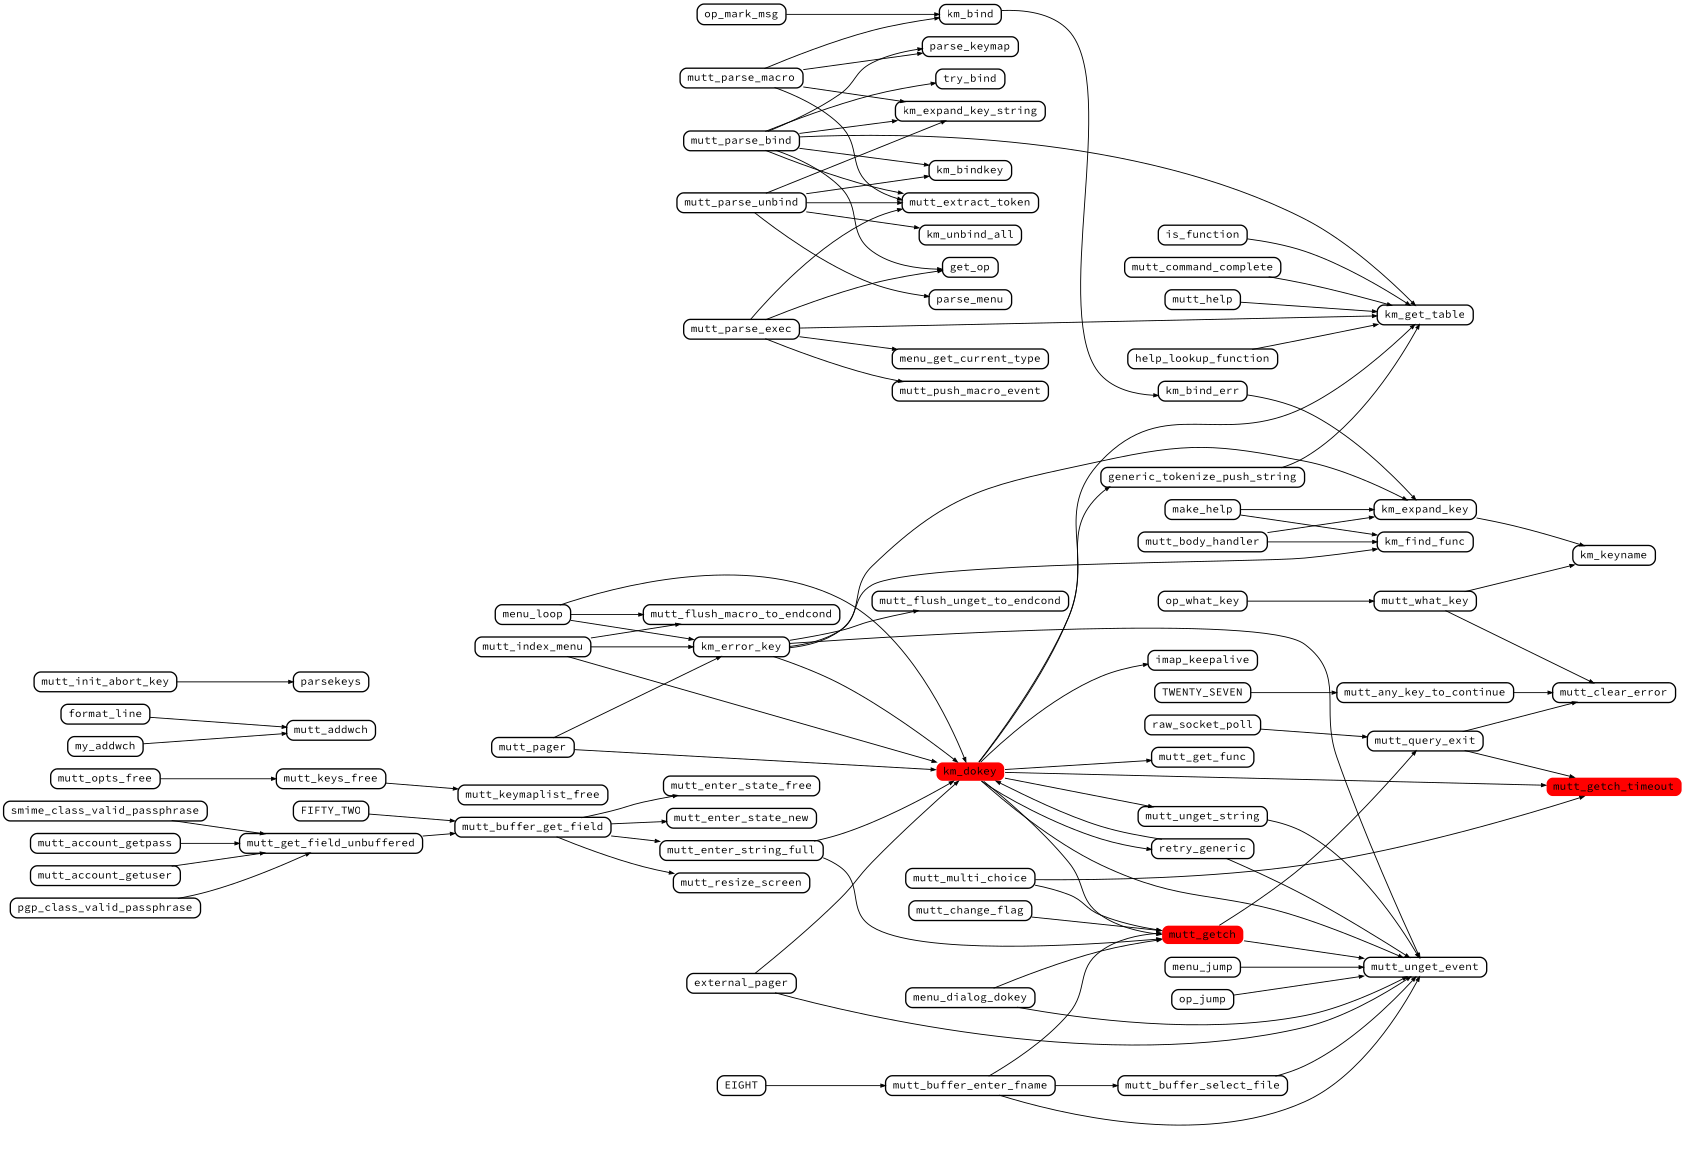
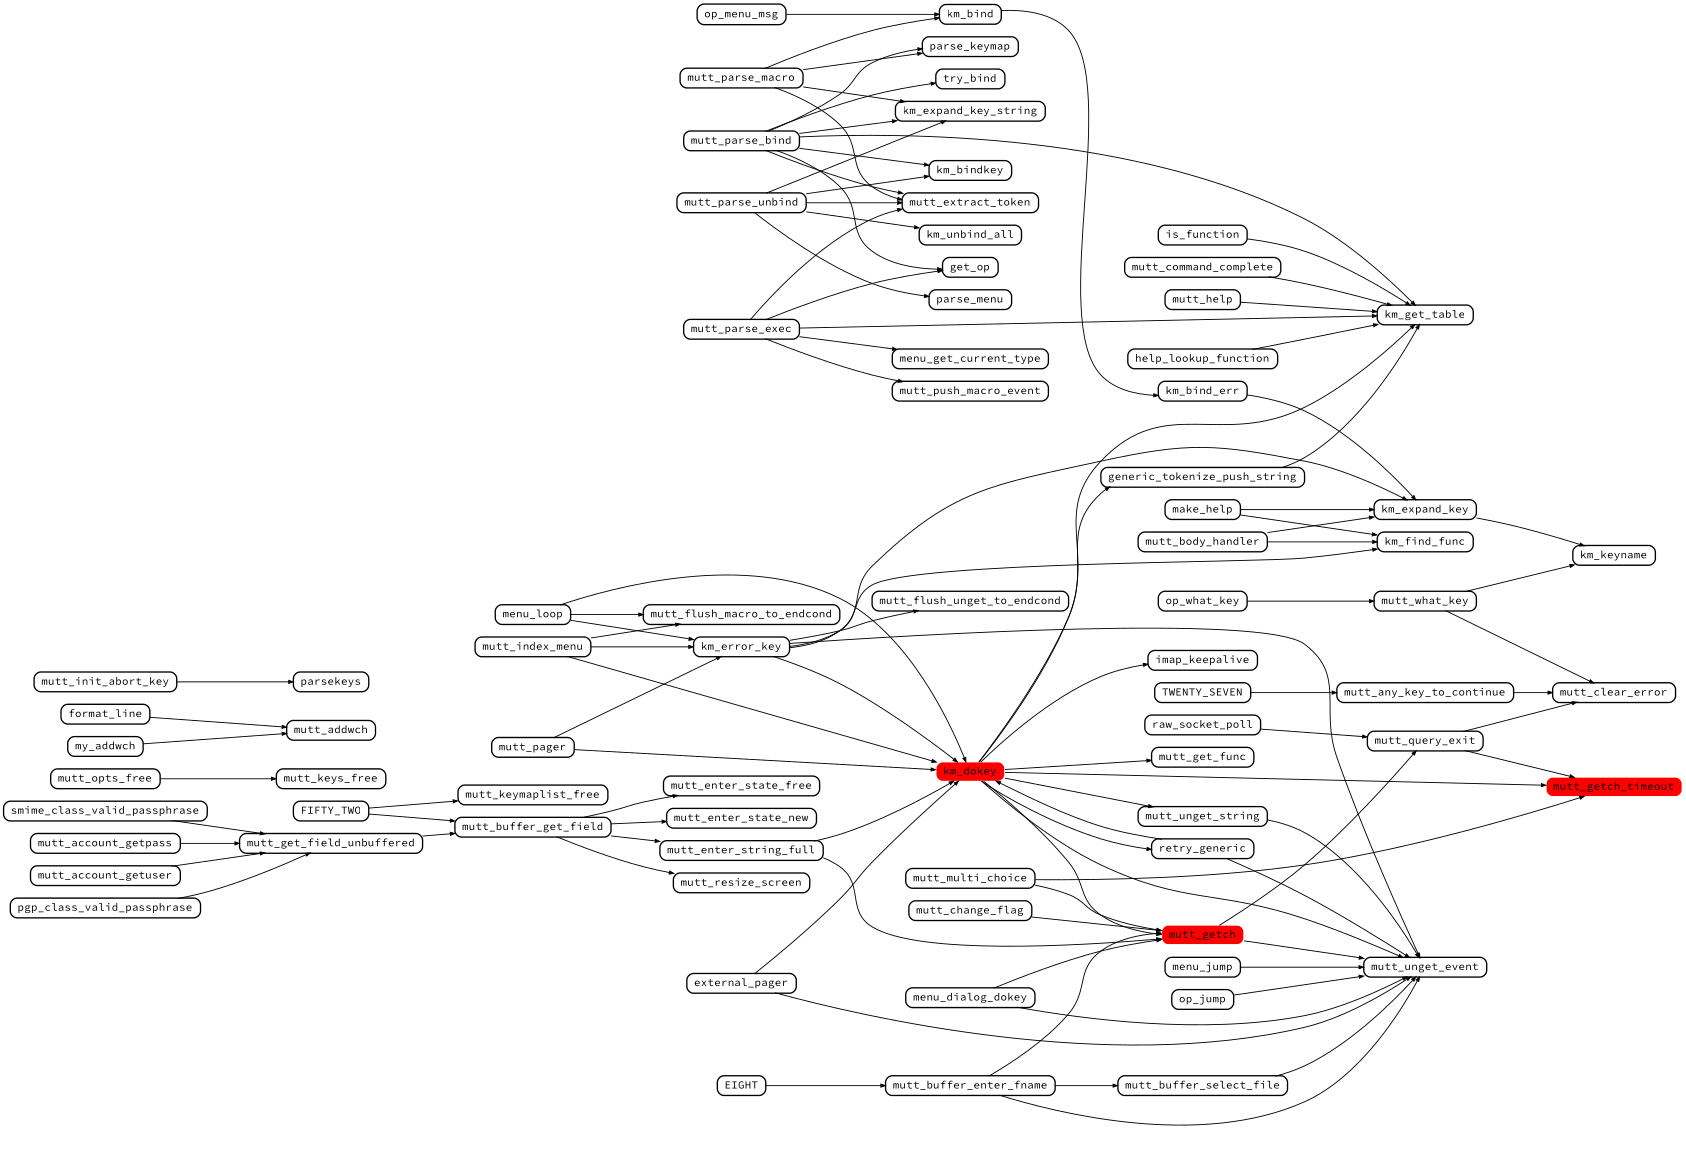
node "op_mark_msg": label "op_mark_msg" -> "op_menu_msg"
edge "mutt_keys_free" -> "mutt_keymaplist_free": now "FIFTY_TWO" -> "mutt_keymaplist_free"
